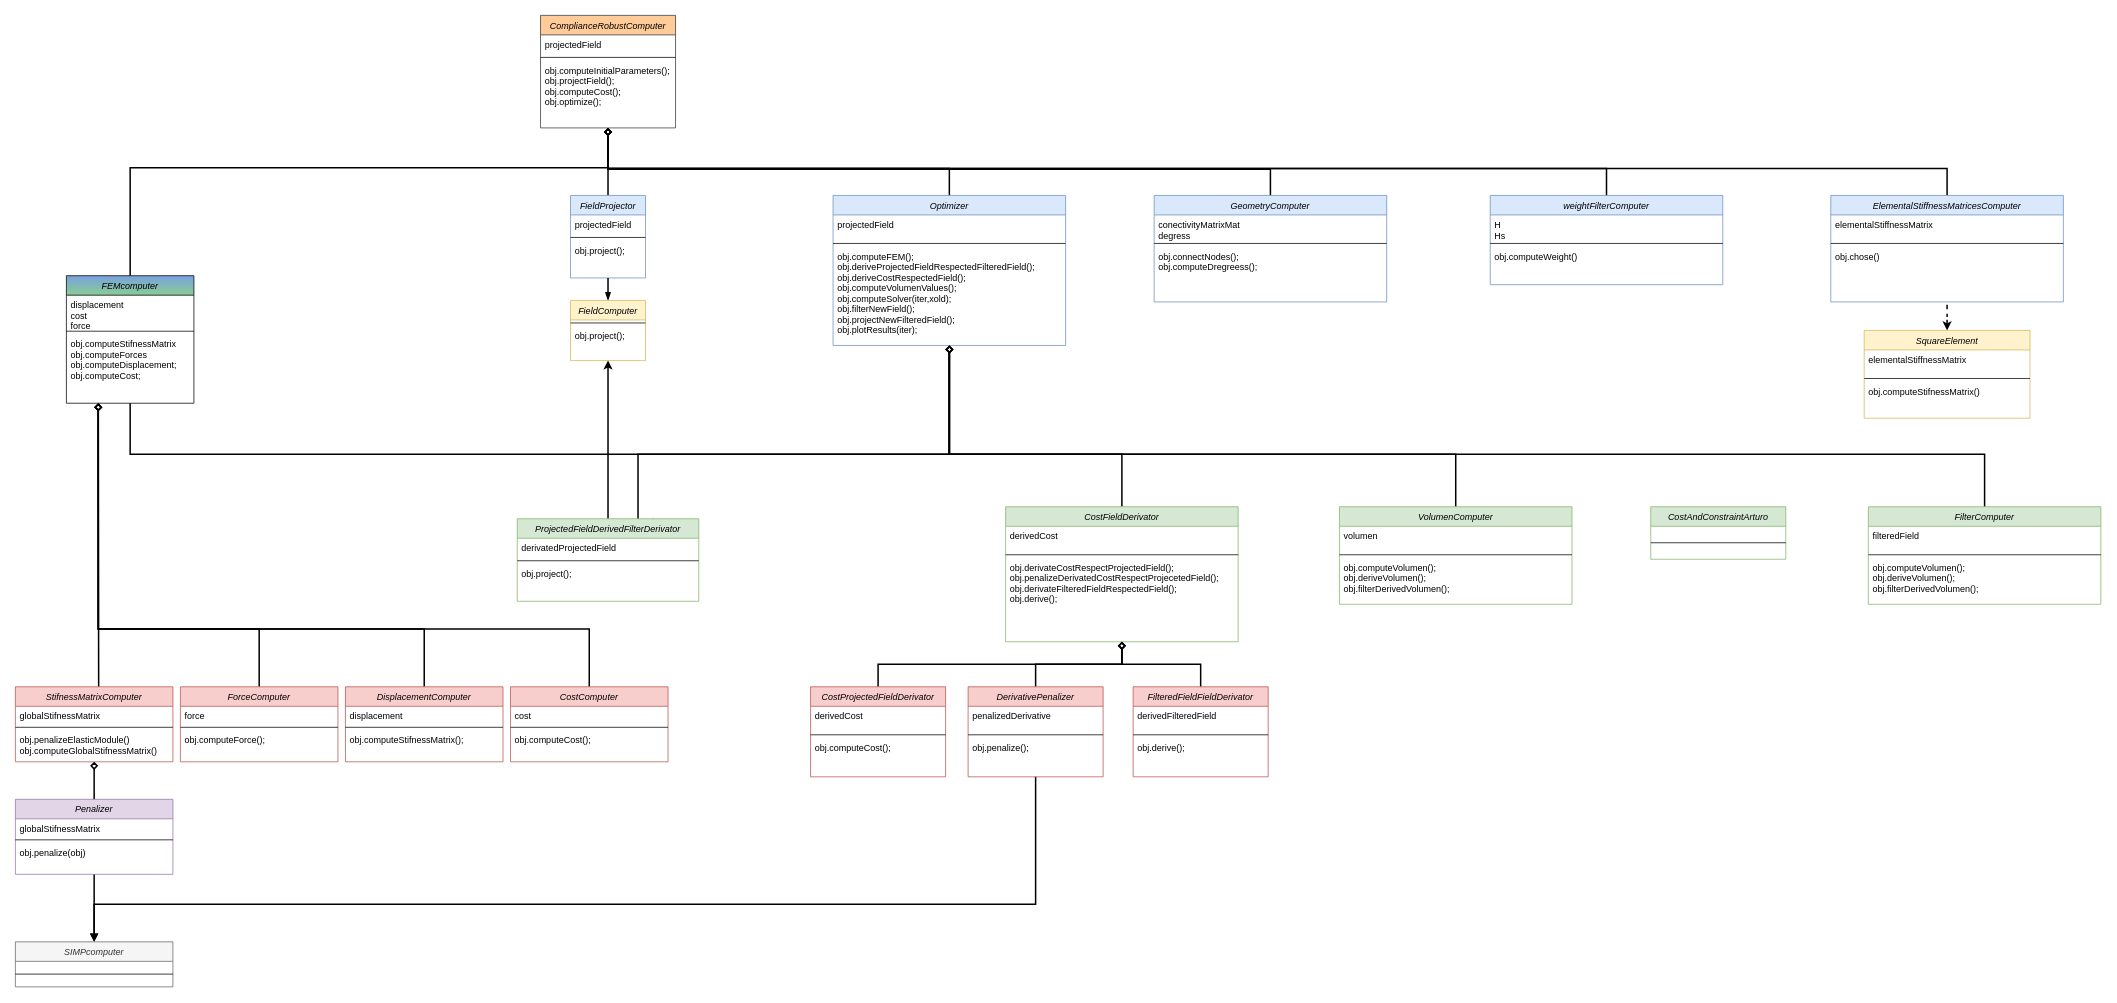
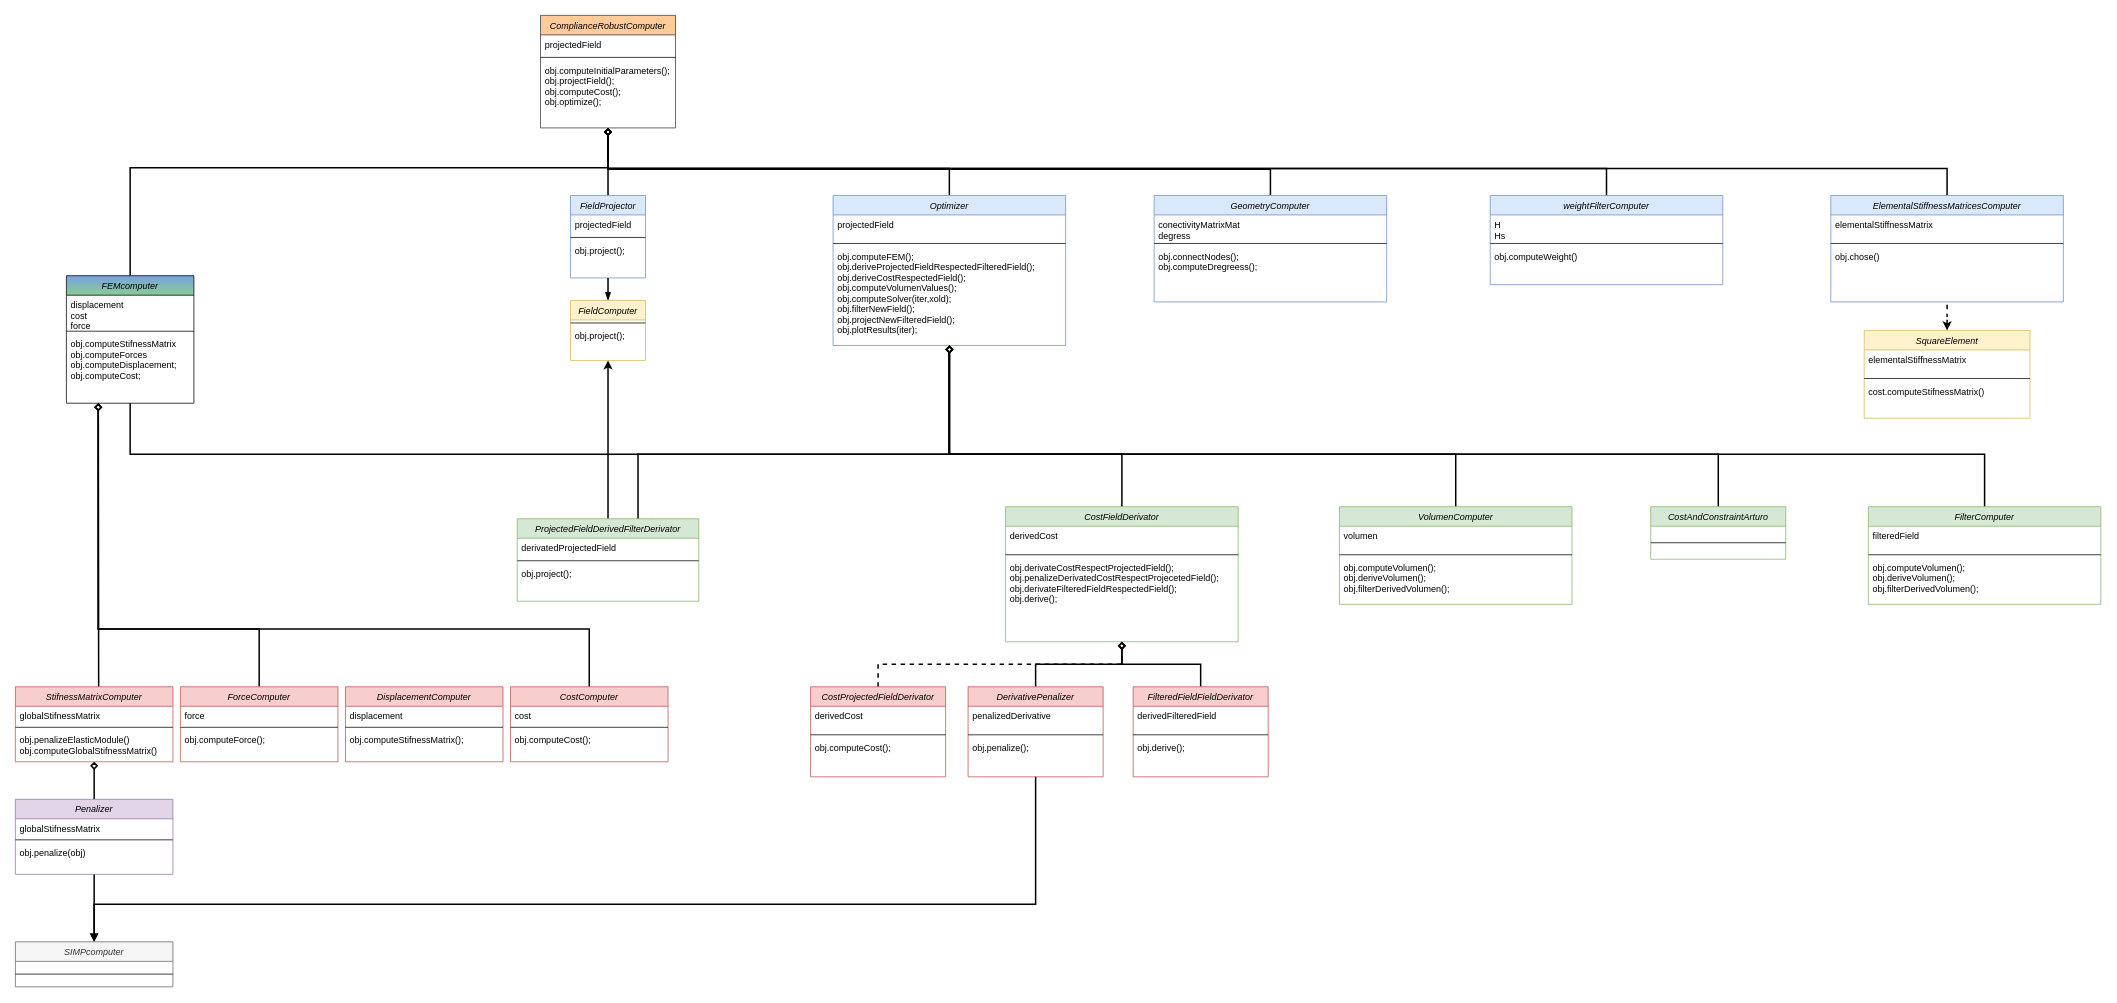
node "obj.computeStifnessMatrix()": label "obj.computeStifnessMatrix()" -> "cost.computeStifnessMatrix()"
edge "CostAndConstraintArturo" -> "Optimizer": added
edge "DisplacementComputer" -> "FEMcomputer": removed
edge "CostProjectedFieldDerivator" -> "CostFieldDerivator": style solid -> dashed
